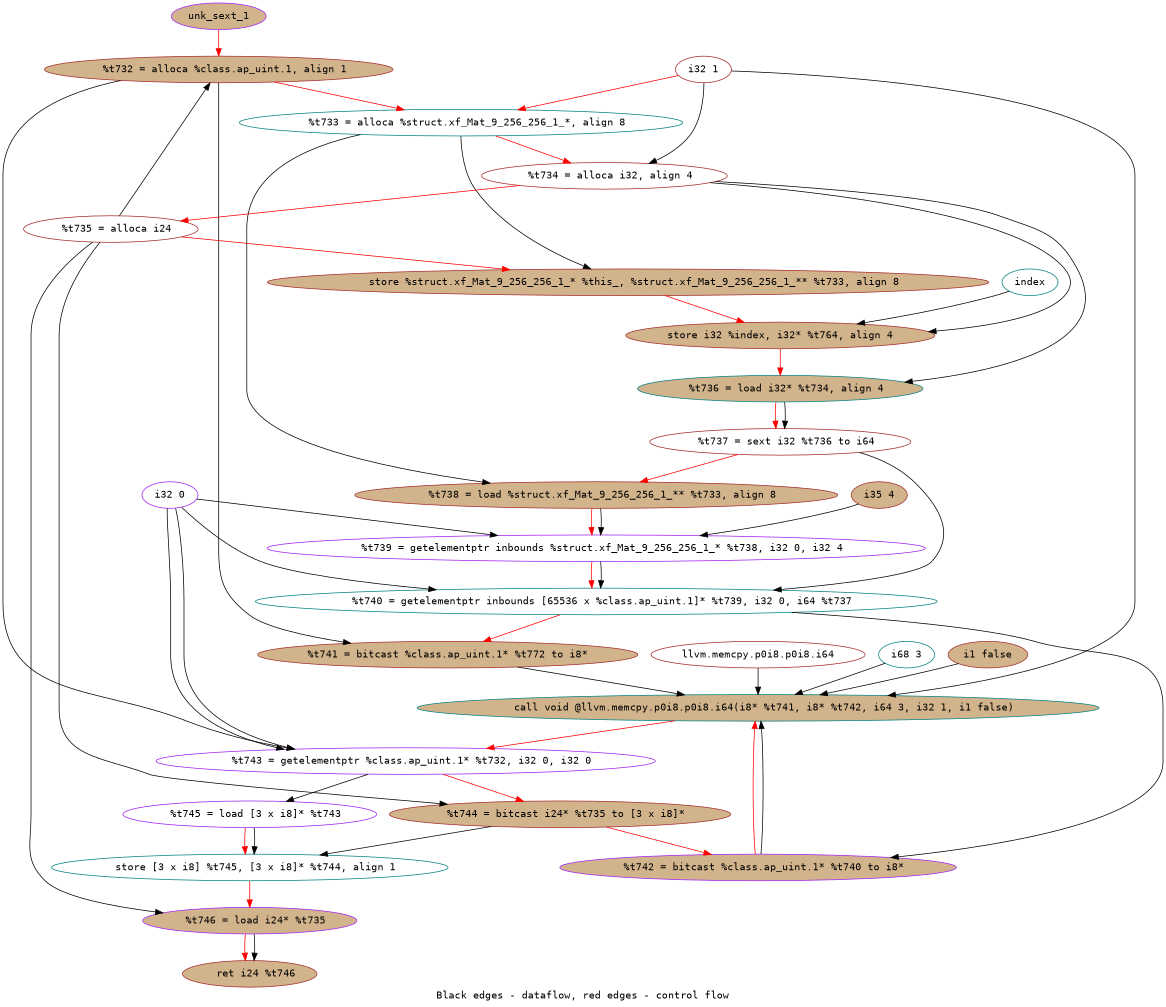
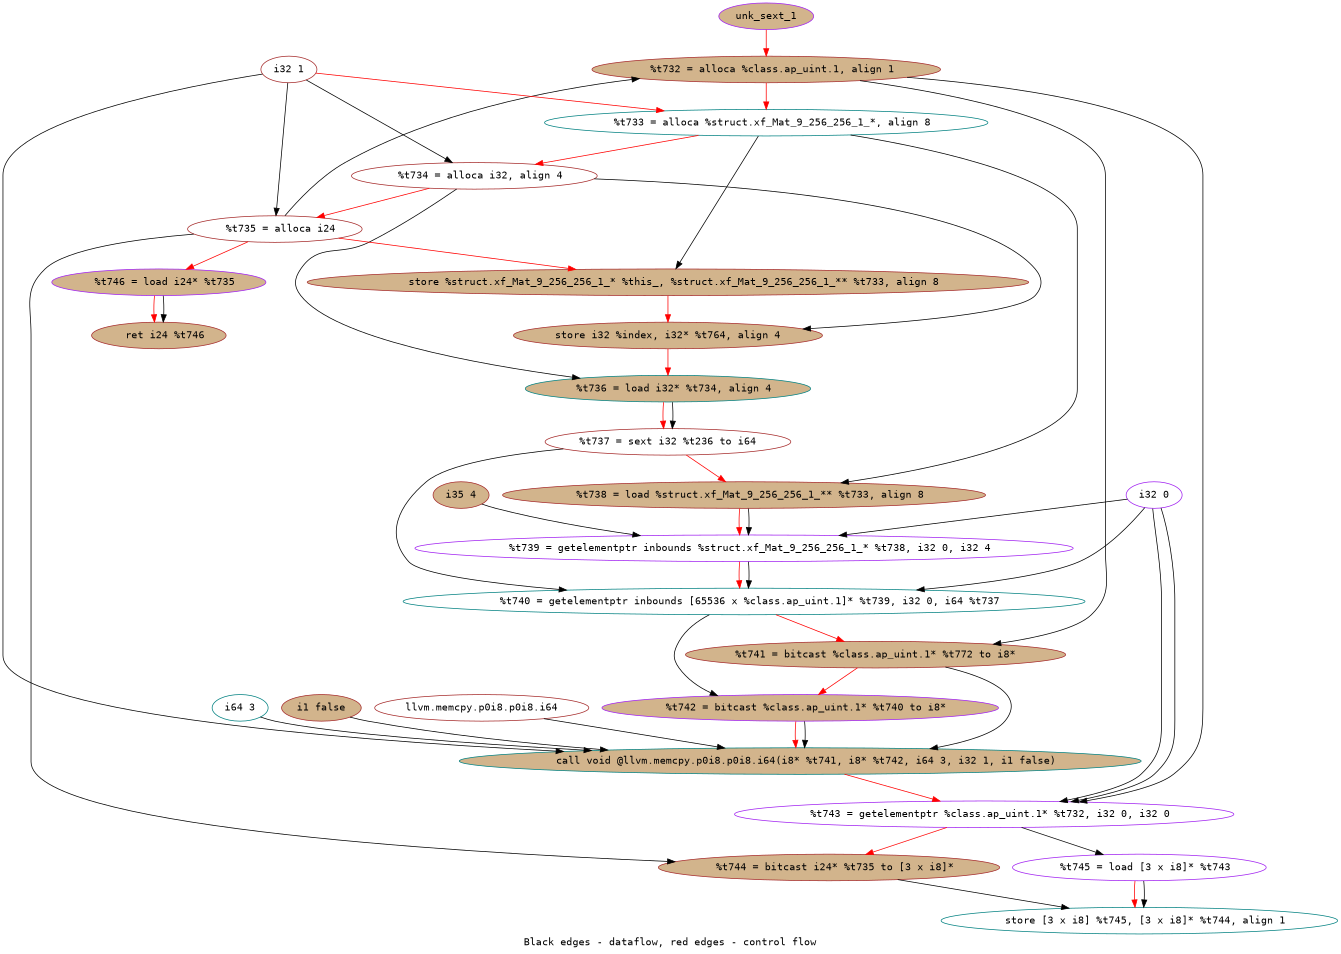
edge "i32 1" -> "%t735 = alloca i24": added
node "index": removed
node "%t737 = sext i32 %t736 to i64": label "%t737 = sext i32 %t736 to i64" -> "%t737 = sext i32 %t236 to i64"
edge "%t735 = alloca i24" -> "%t746 = load i24* %t735": color black -> red
node "i68 3": label "i68 3" -> "i64 3"
edge "%t744 = bitcast i24* %t735 to [3 x i8]*" -> "%t742 = bitcast %class.ap_uint.1* %t740 to i8*": now "%t741 = bitcast %class.ap_uint.1* %t772 to i8*" -> "%t742 = bitcast %class.ap_uint.1* %t740 to i8*"
edge "store [3 x i8] %t745, [3 x i8]* %t744, align 1" -> "%t746 = load i24* %t735": removed
